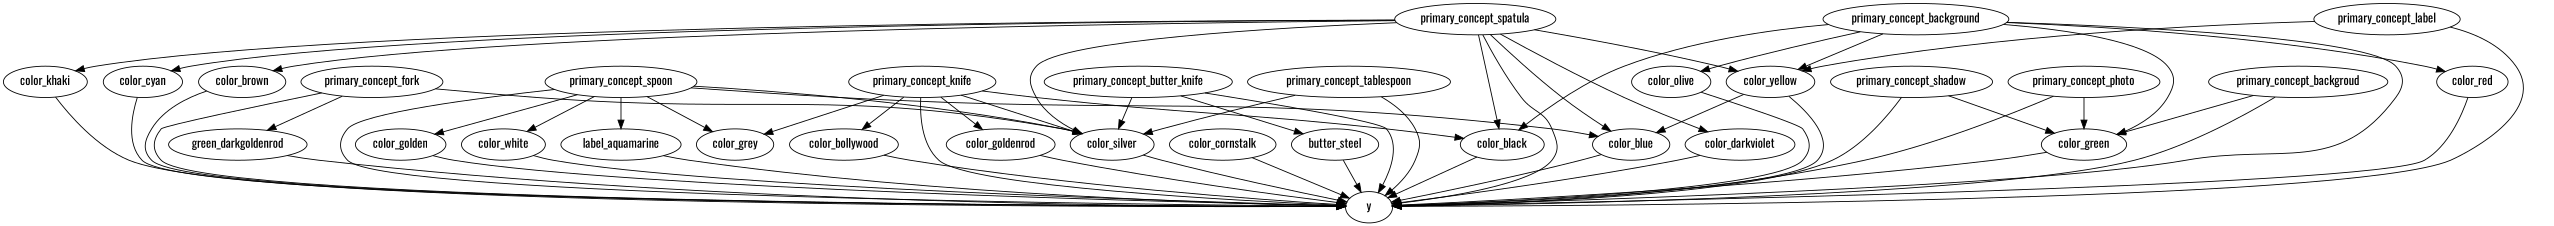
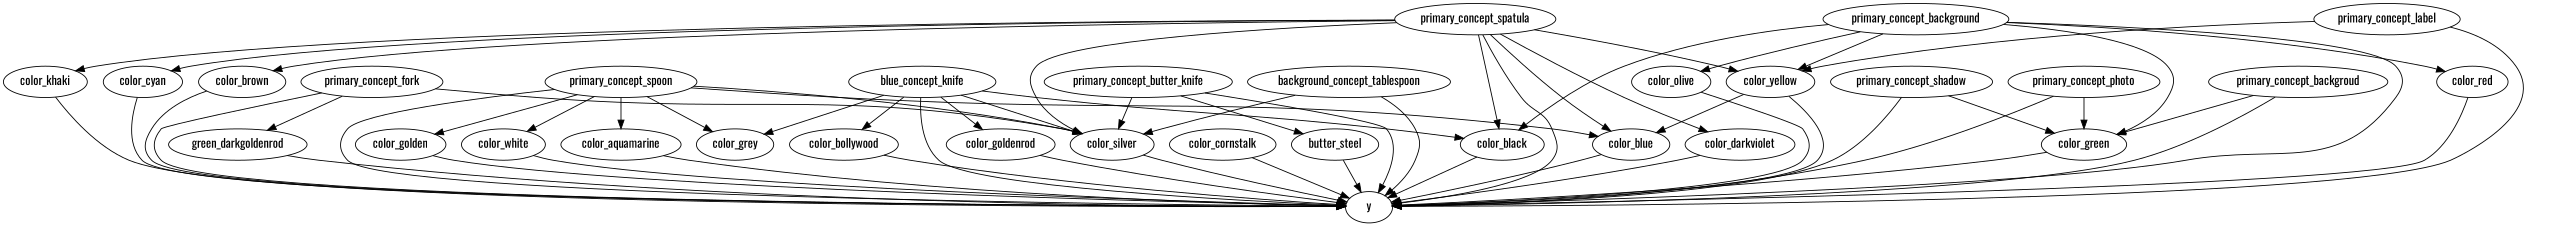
node "primary_concept_knife": label "primary_concept_knife" -> "blue_concept_knife"
node "primary_concept_tablespoon": label "primary_concept_tablespoon" -> "background_concept_tablespoon"
node "label_aquamarine": label "label_aquamarine" -> "color_aquamarine"
